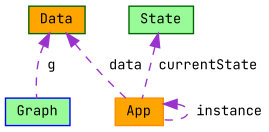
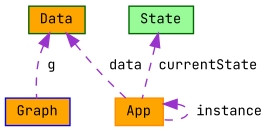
node "Graph": fillcolor palegreen -> orange
